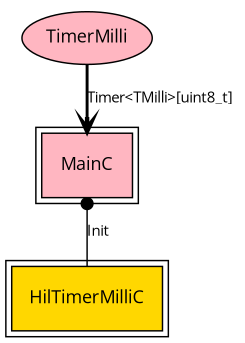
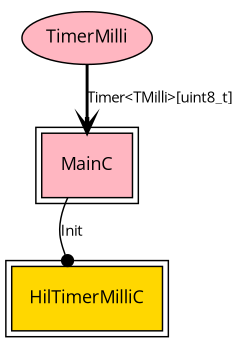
edge "HilTimerMilliC" -> "MainC": reversed
